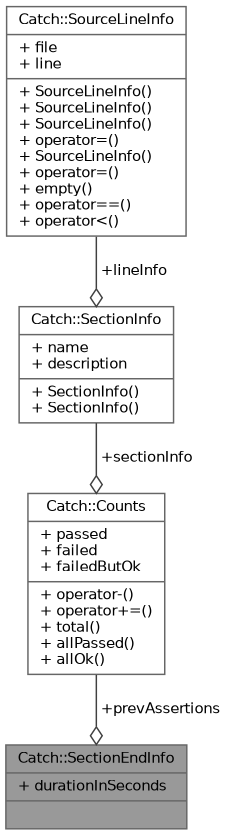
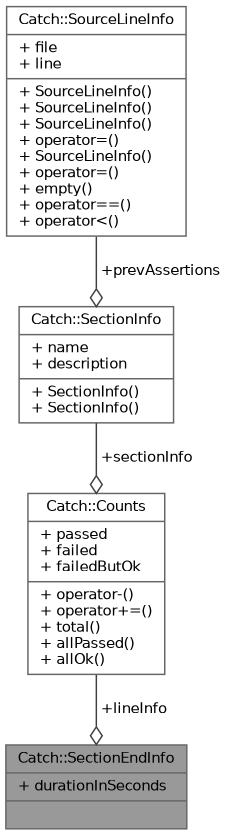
edge "Catch::SourceLineInfo" -> "Catch::SectionInfo": label " +lineInfo" -> " +prevAssertions"
edge "Catch::Counts" -> "Catch::SectionEndInfo": label " +prevAssertions" -> " +lineInfo"
